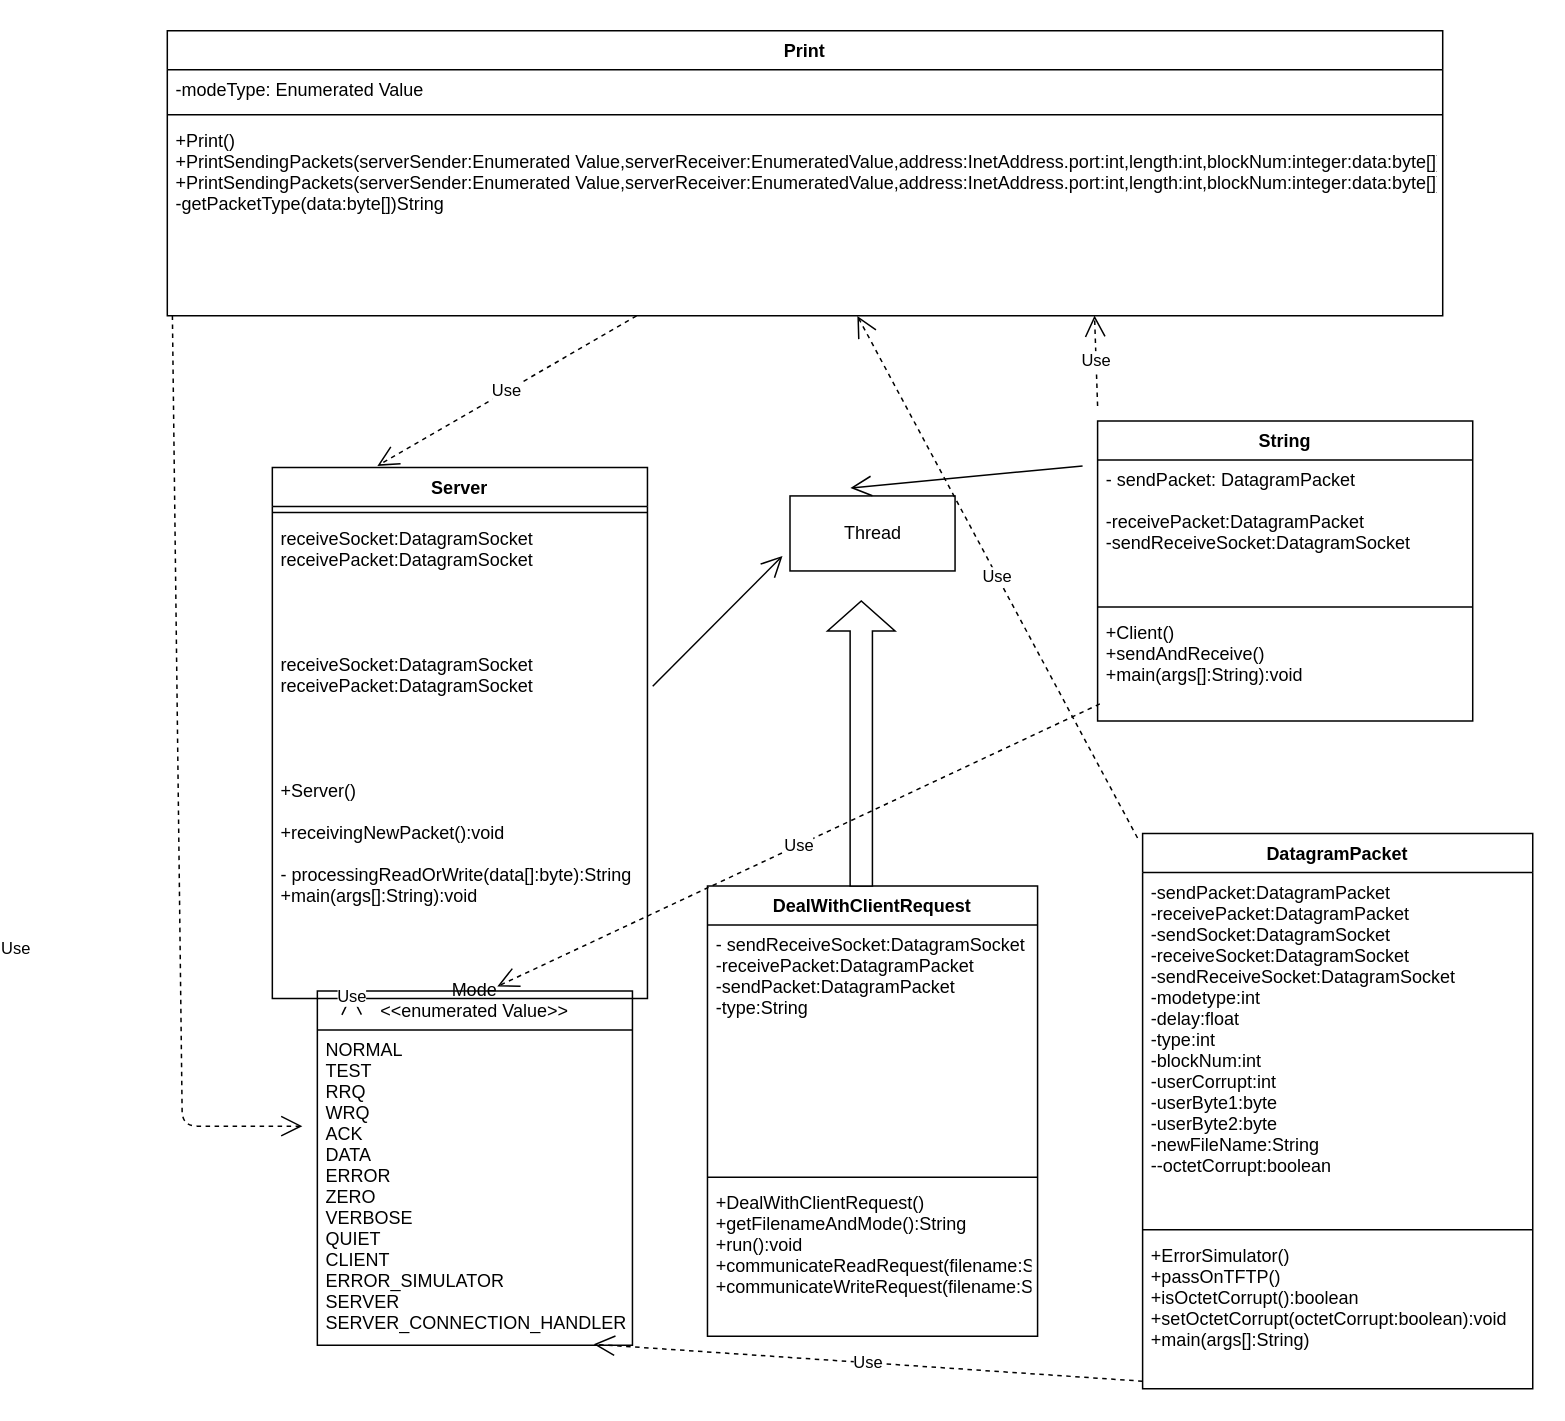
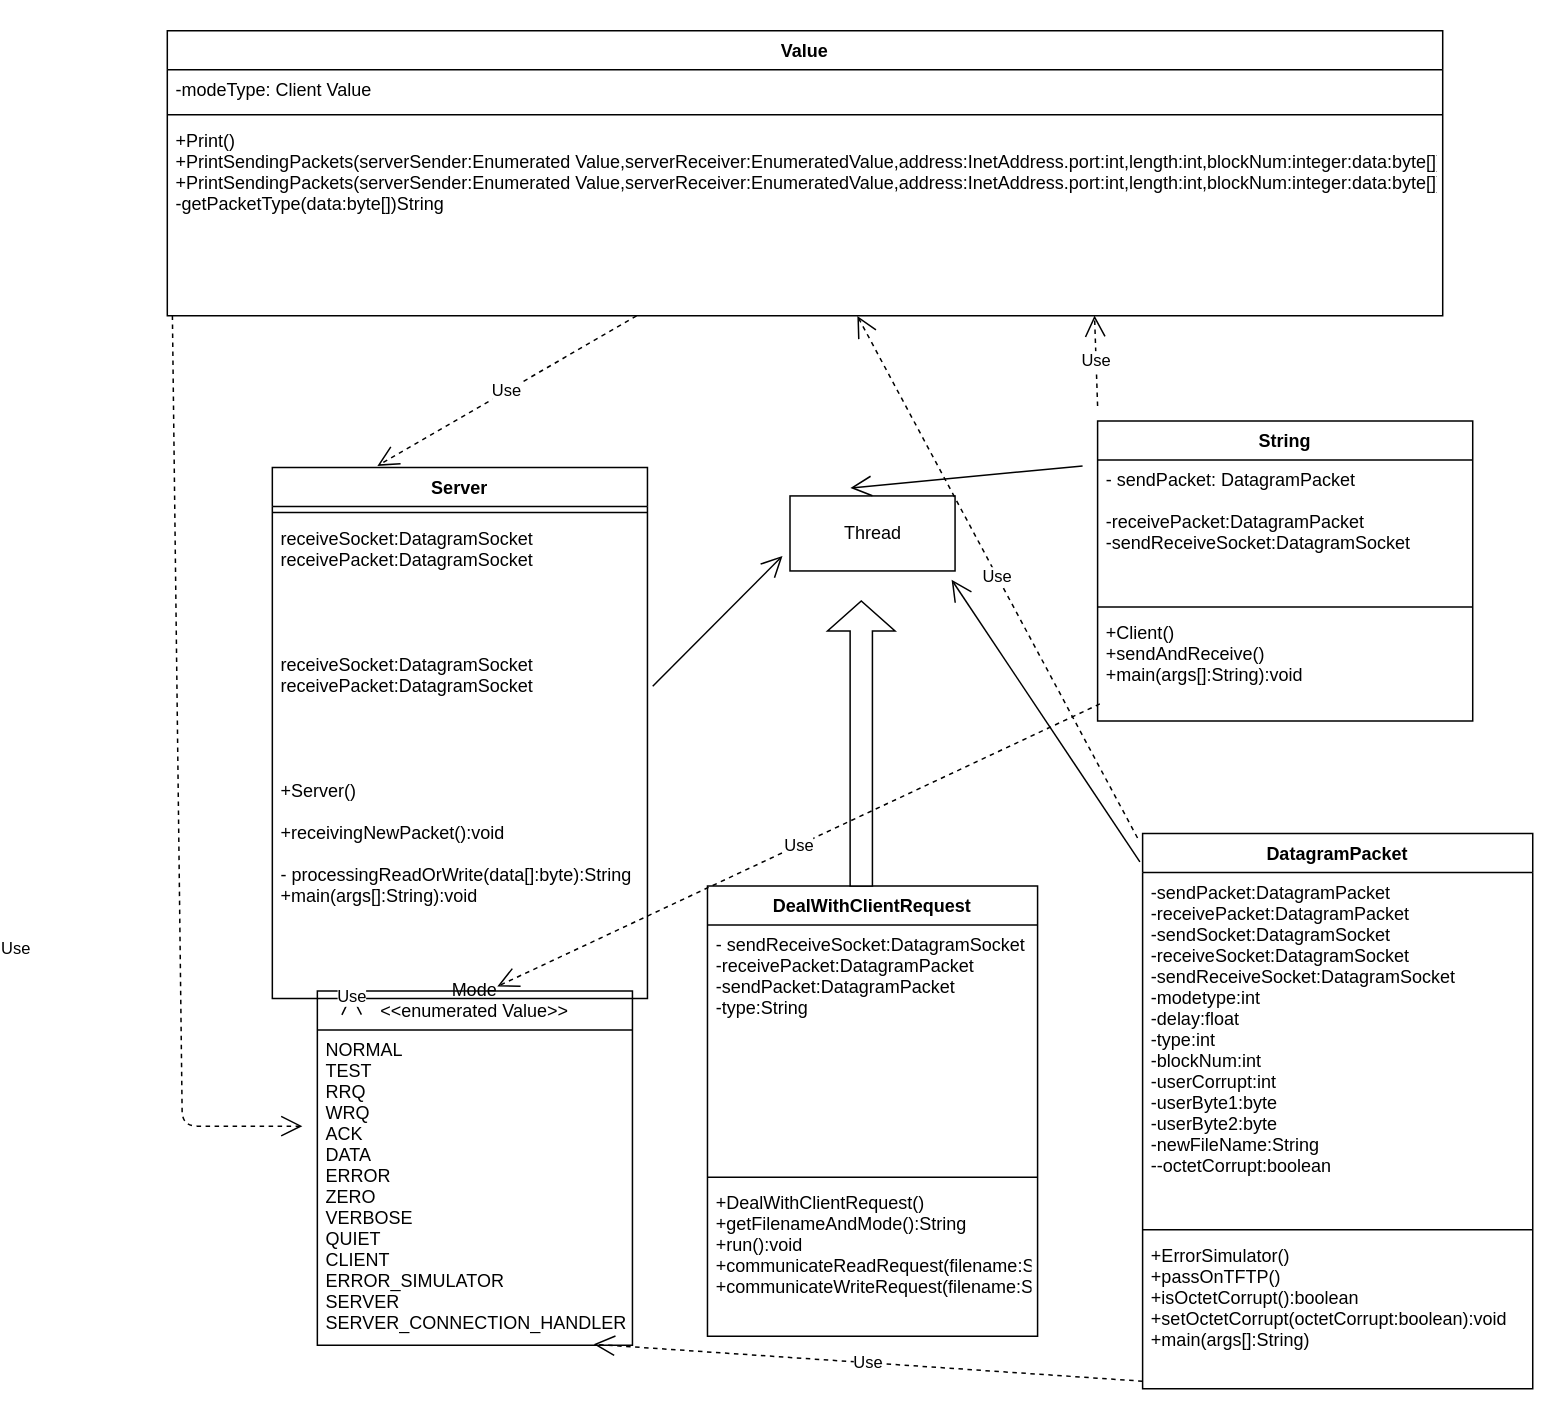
node "Print": label "Print" -> "Value"
node "-modeType: Enumerated Value": label "-modeType: Enumerated Value" -> "-modeType: Client Value"
edge "DatagramPacket" -> "Thread": added
